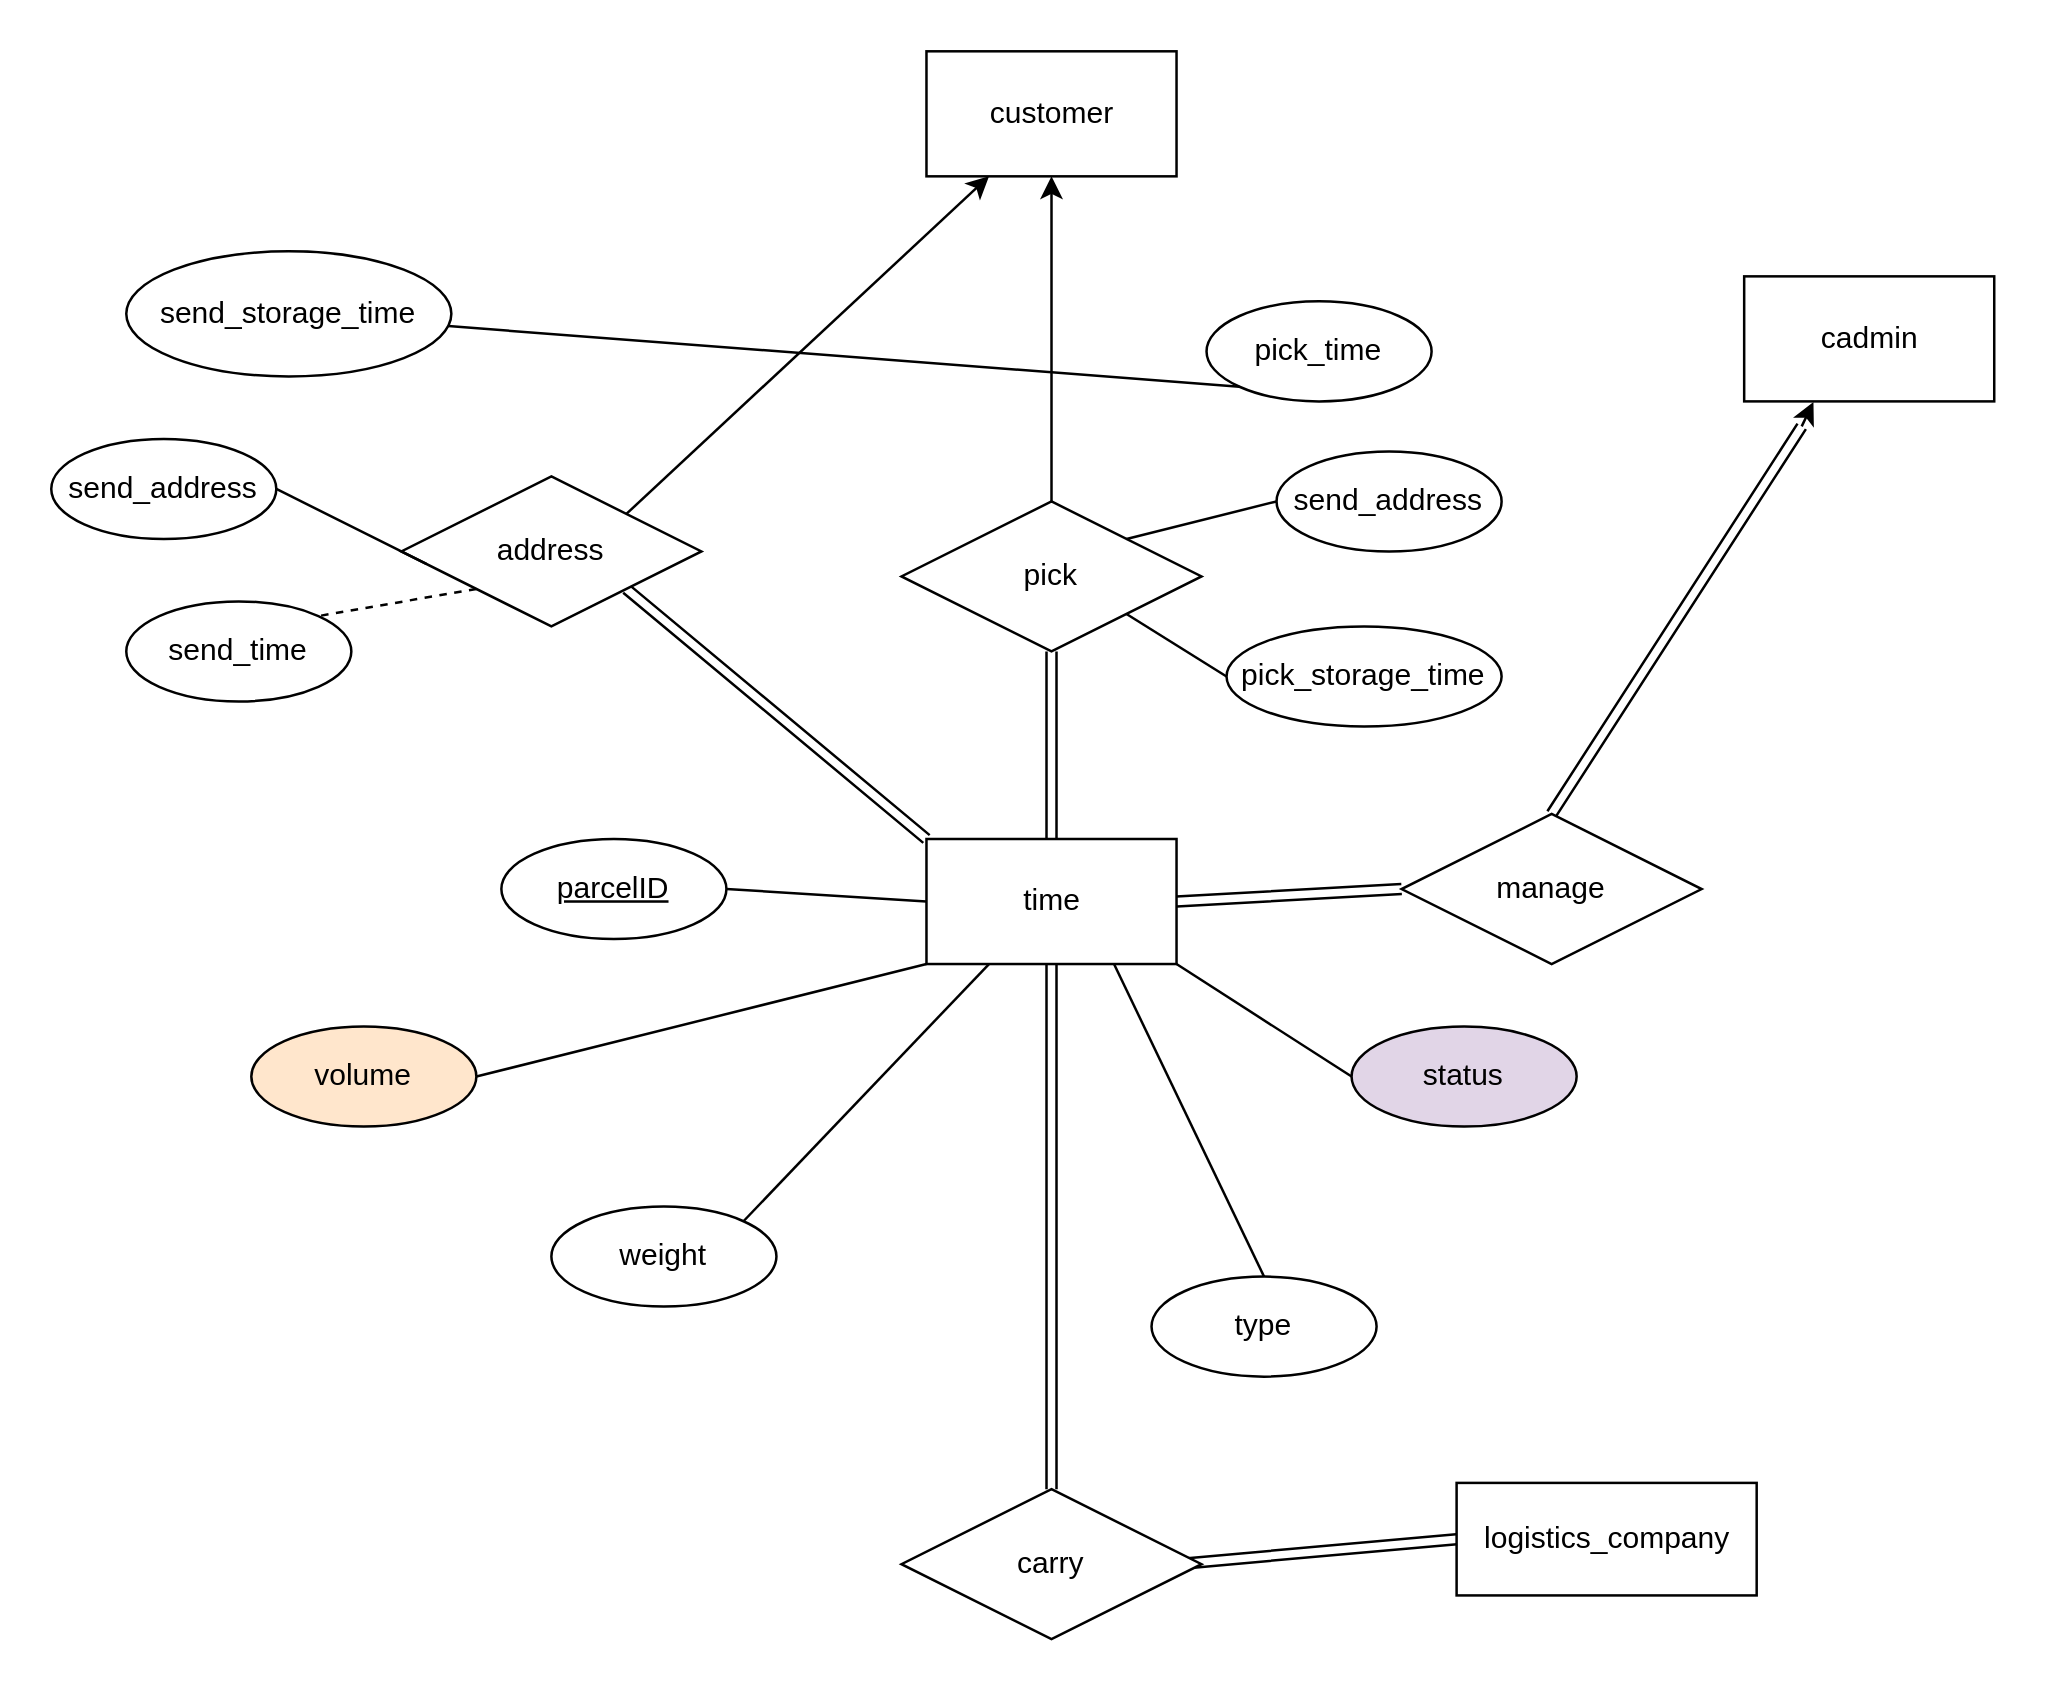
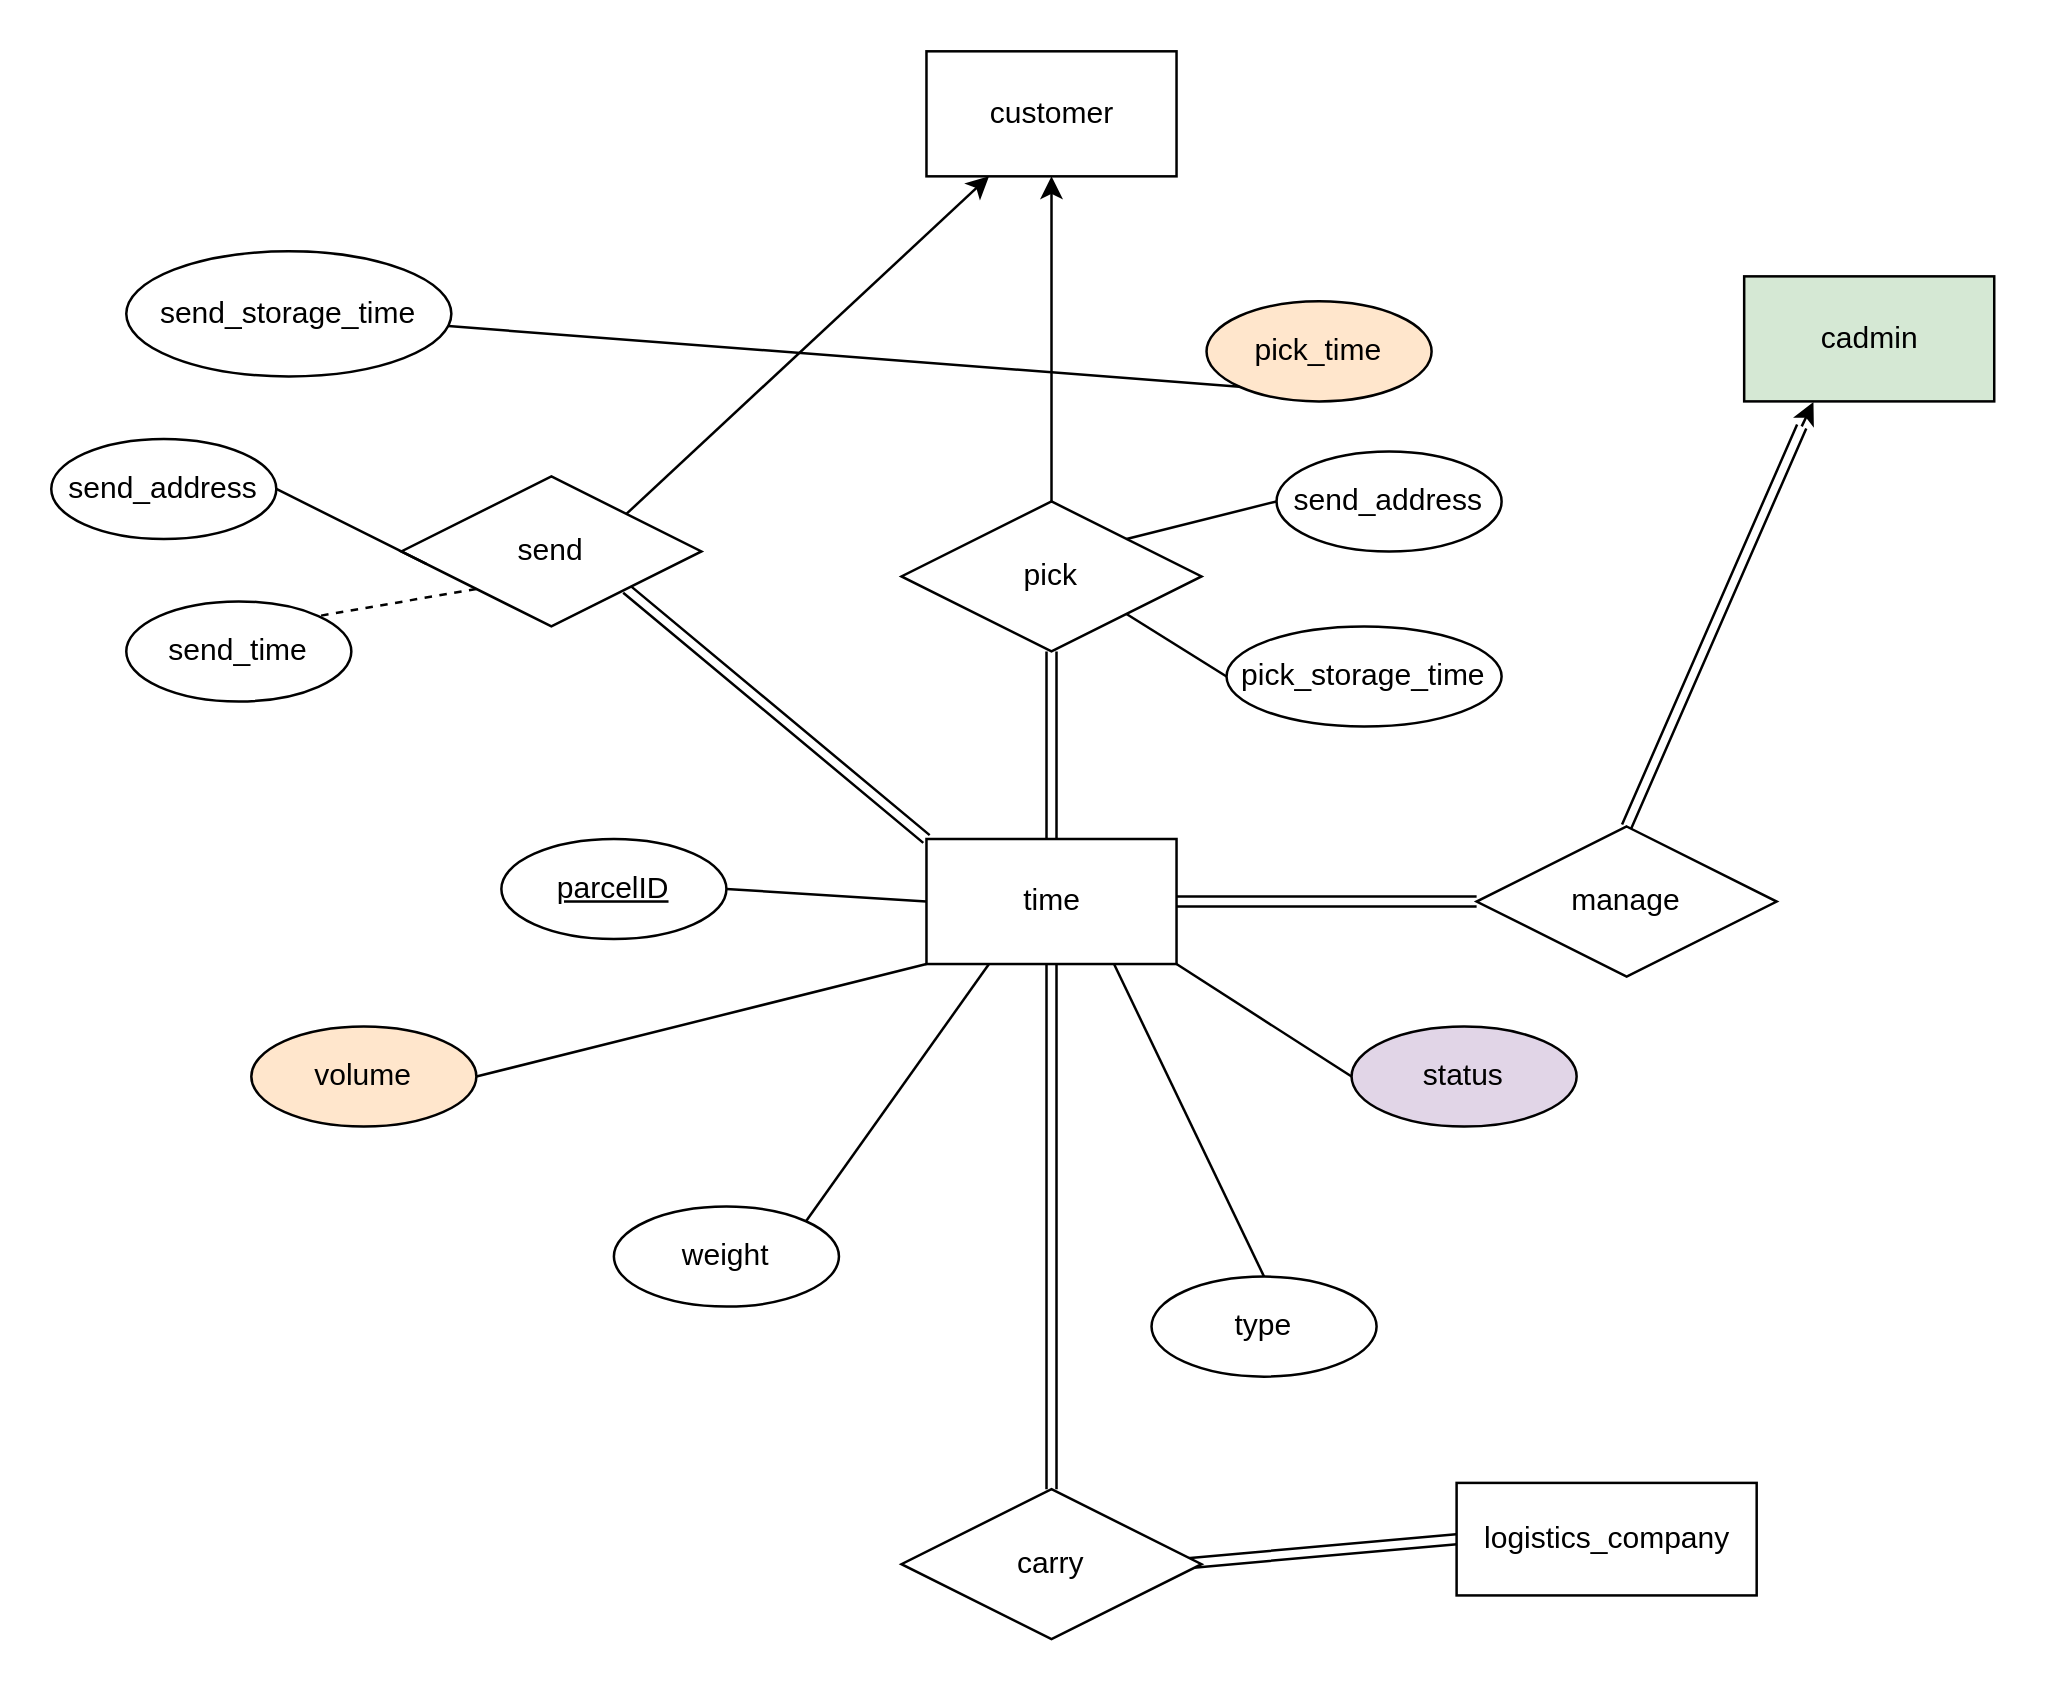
node "cadmin": fillcolor #ffffff -> #d5e8d4
node "pick_time": fillcolor #ffffff -> #ffe6cc
node "address": label "address" -> "send"
node "manage": moved (1551, 889) -> (1626, 901)
node "weight": moved (664, 1256) -> (726, 1256)
